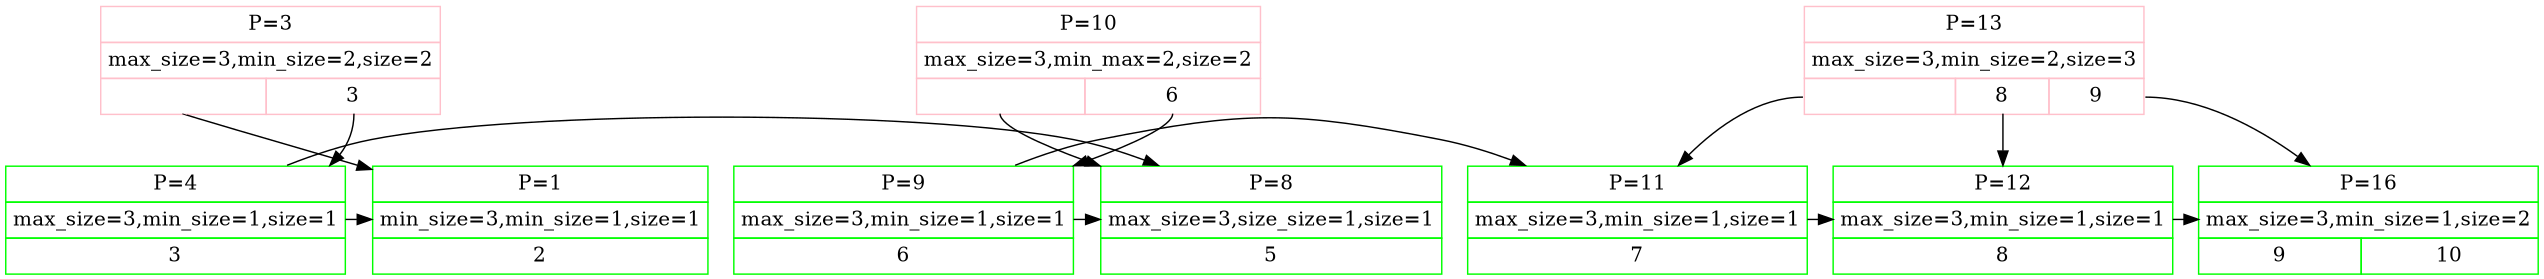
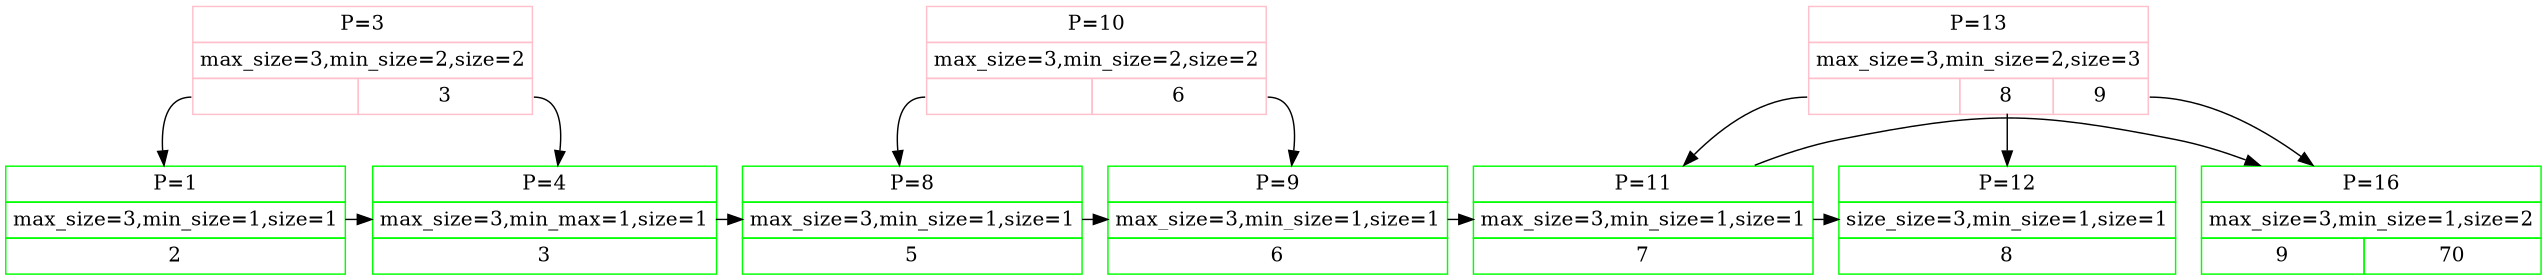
node "P=10": text "max_size=3,min_max=2,size=2" -> "max_size=3,min_size=2,size=2"
node "P=4": text "max_size=3,min_size=1,size=1" -> "max_size=3,min_max=1,size=1"
edge "P=4" -> "P=1": reversed
node "P=1": text "min_size=3,min_size=1,size=1" -> "max_size=3,min_size=1,size=1"
edge "P=9" -> "P=8": reversed
node "P=8": text "max_size=3,size_size=1,size=1" -> "max_size=3,min_size=1,size=1"
node "P=12": text "max_size=3,min_size=1,size=1" -> "size_size=3,min_size=1,size=1"
edge "P=12" -> "P=16": now "P=11" -> "P=16"
node "P=16": text "10" -> "70"
